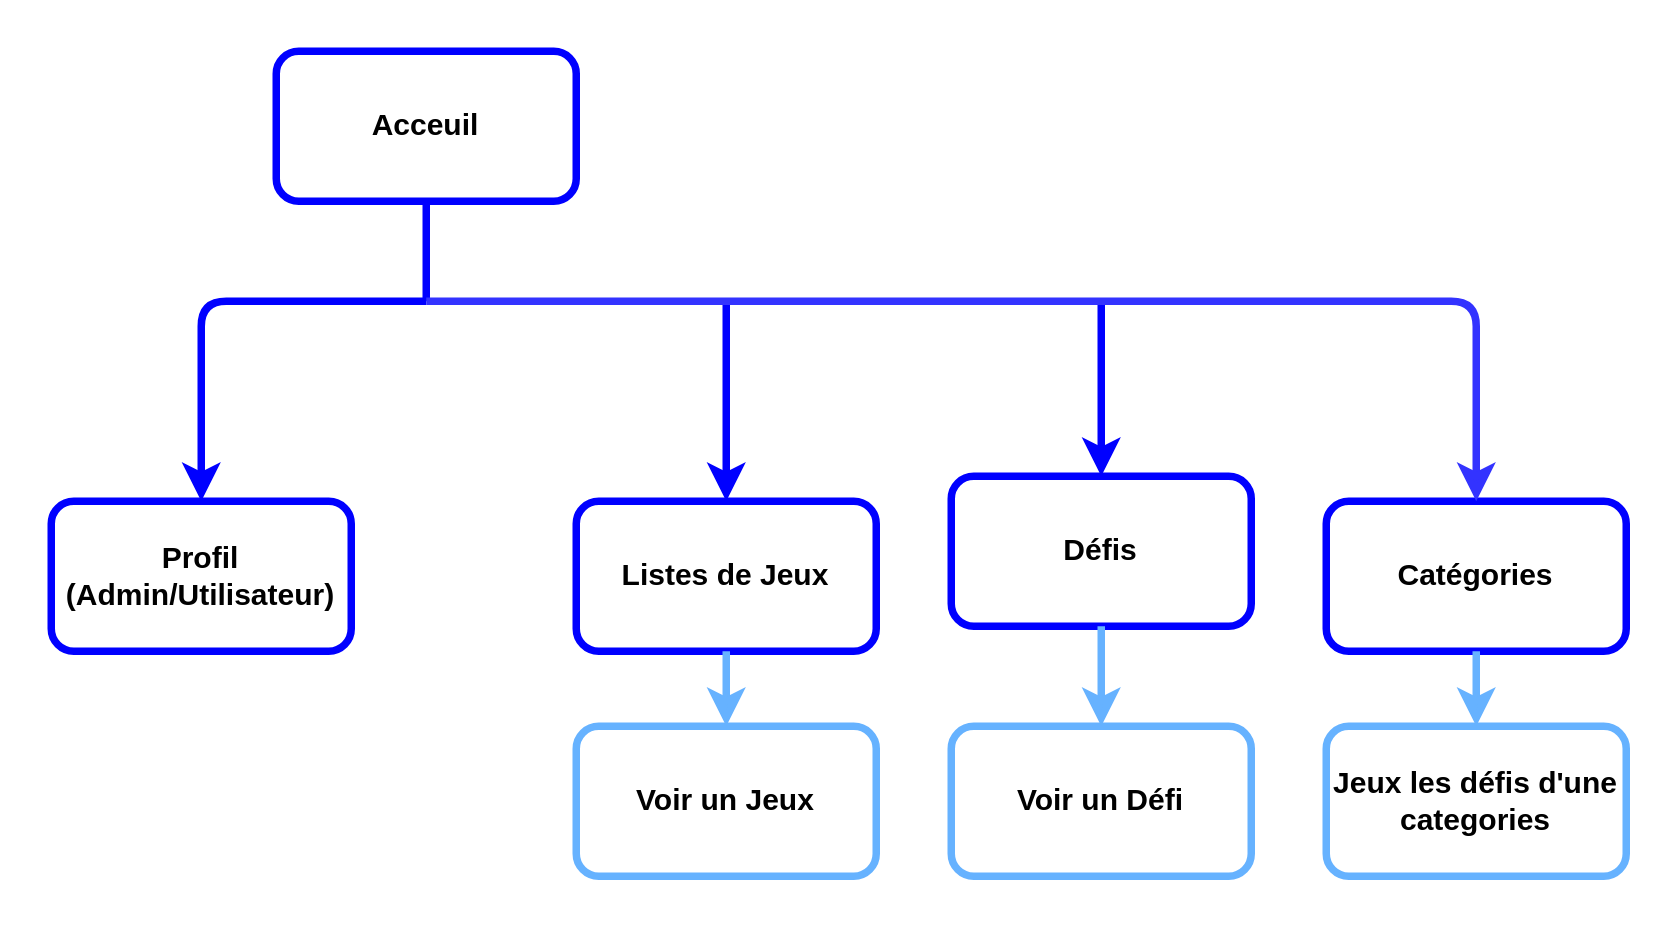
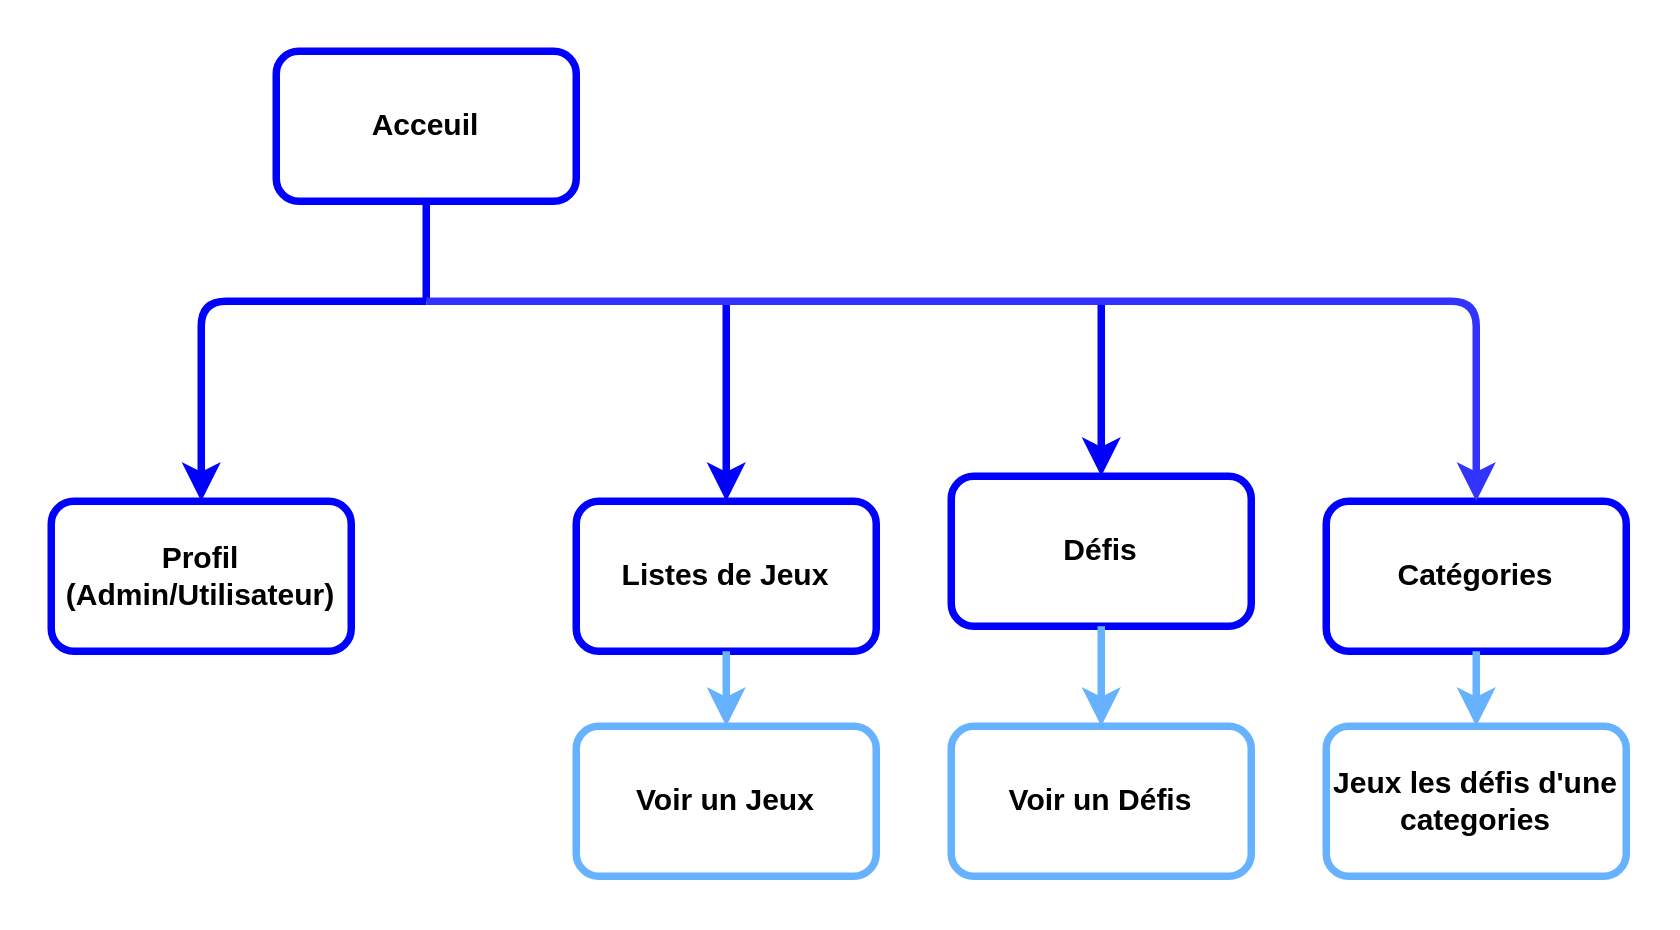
node "Voir un Défi": label "Voir un Défi" -> "Voir un Défis"
